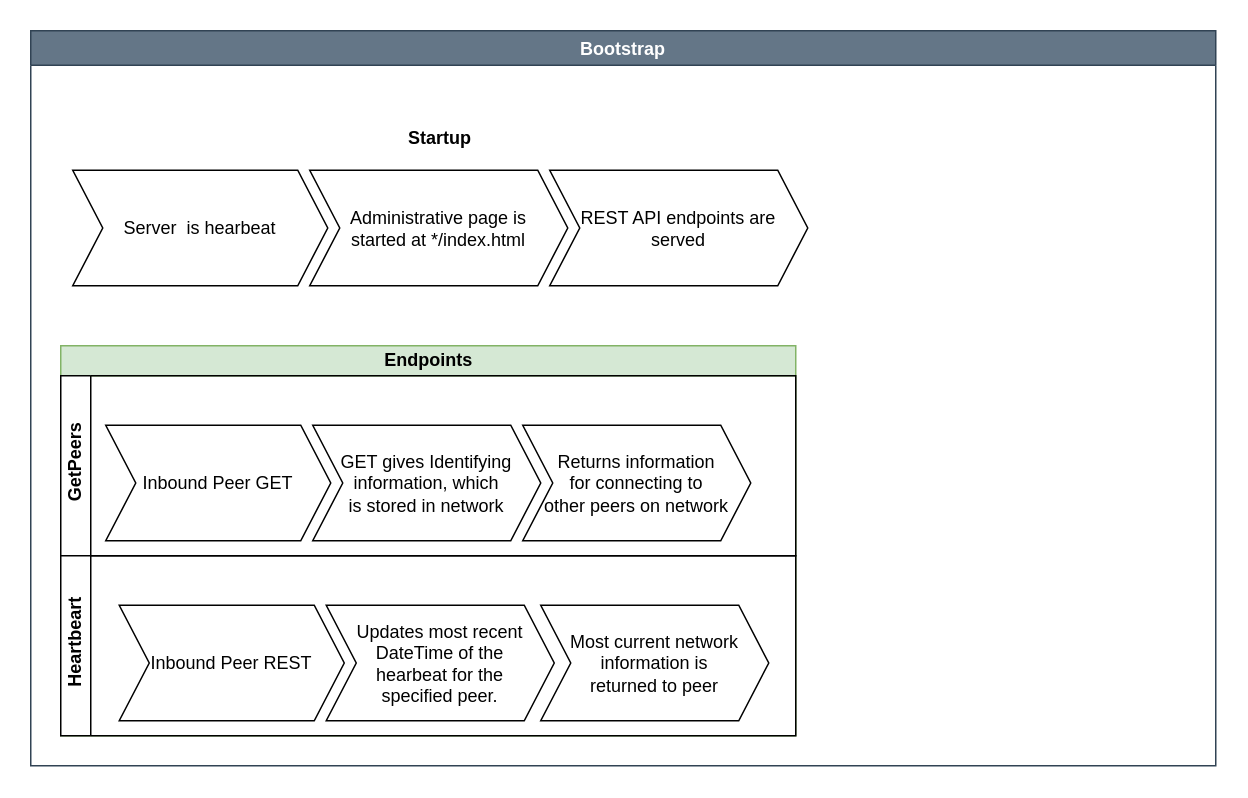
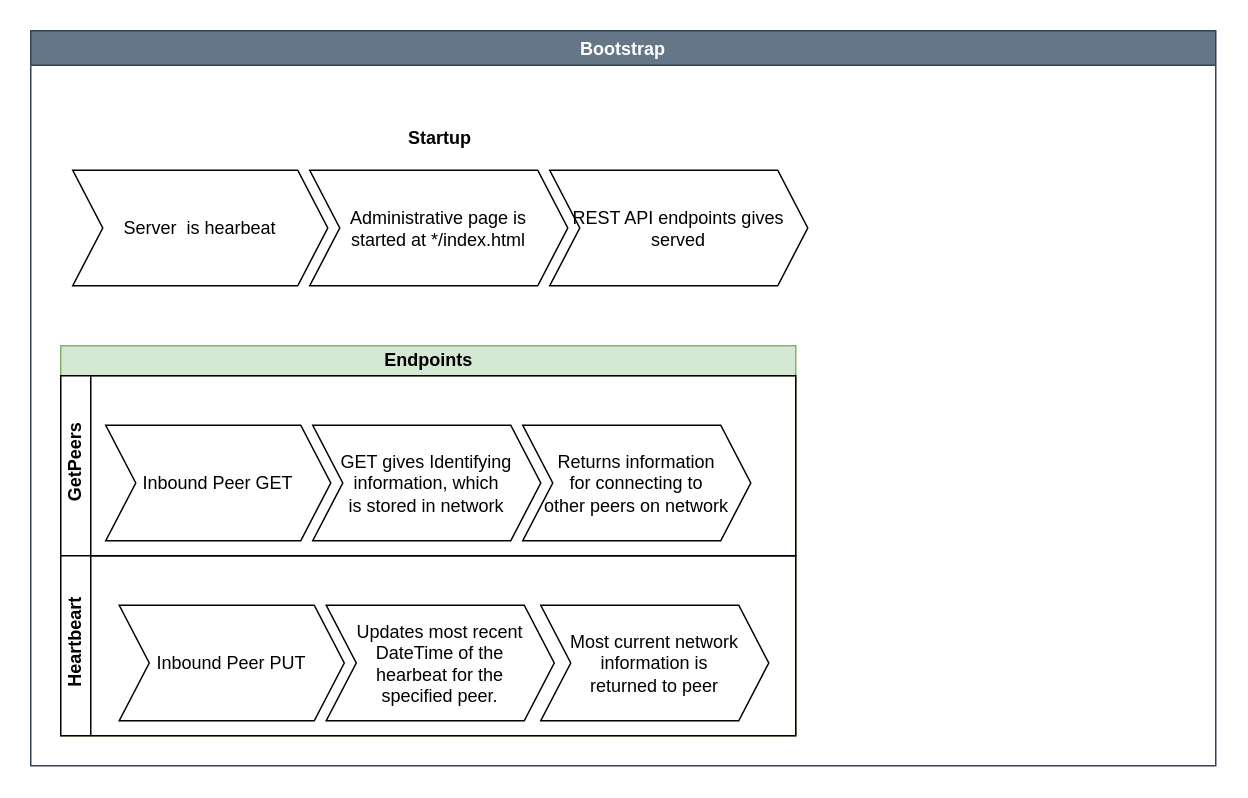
node "REST API endpoints are served": label "REST API endpoints are served" -> "REST API endpoints gives served"
node "Inbound Peer REST": label "Inbound Peer REST" -> "Inbound Peer PUT"
